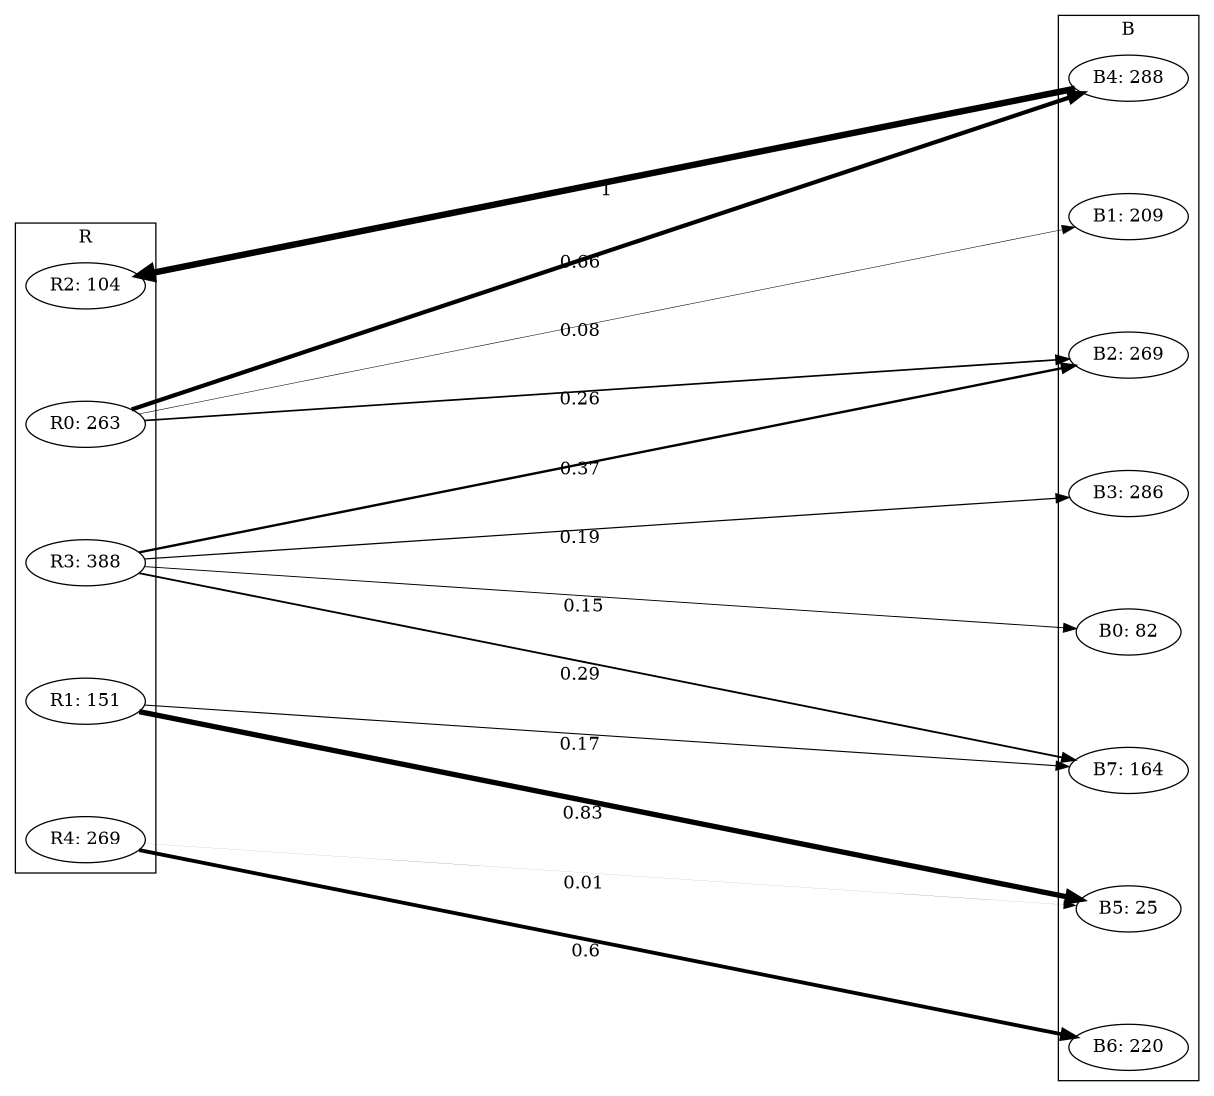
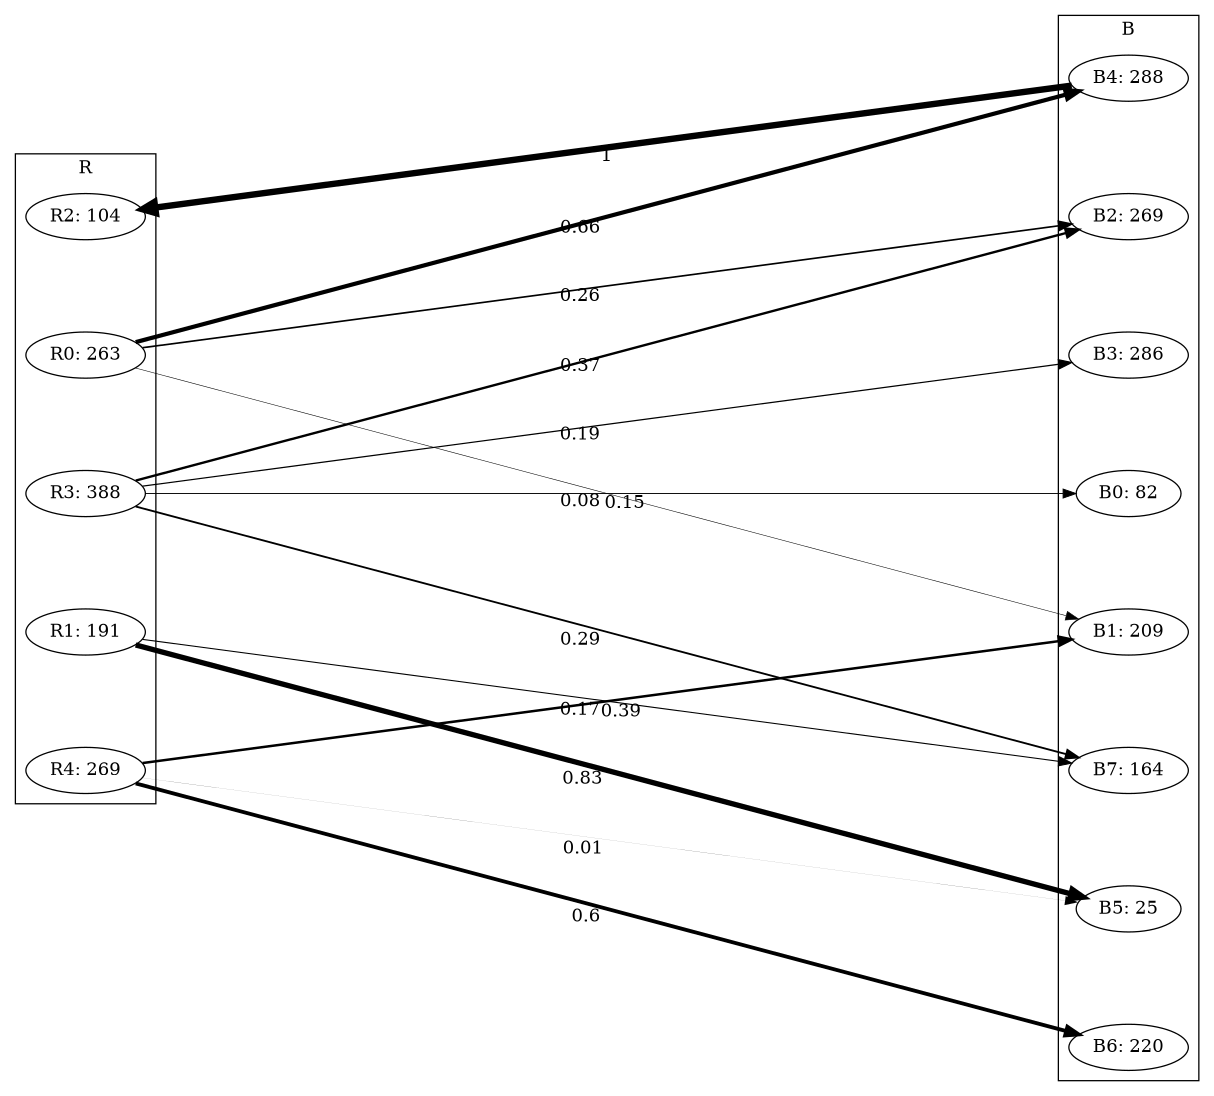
node "R1: 151": label "R1: 151" -> "R1: 191"
edge "R4: 269" -> "B1: 209": added, label "0.39"
